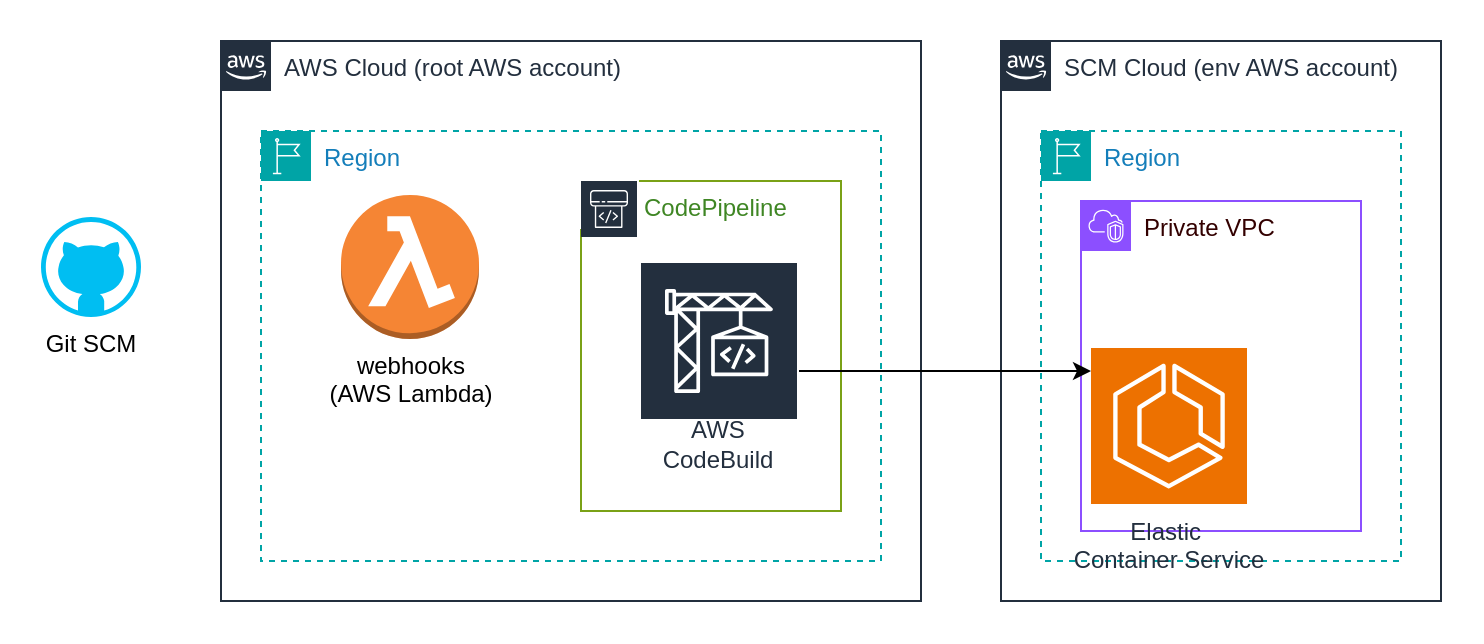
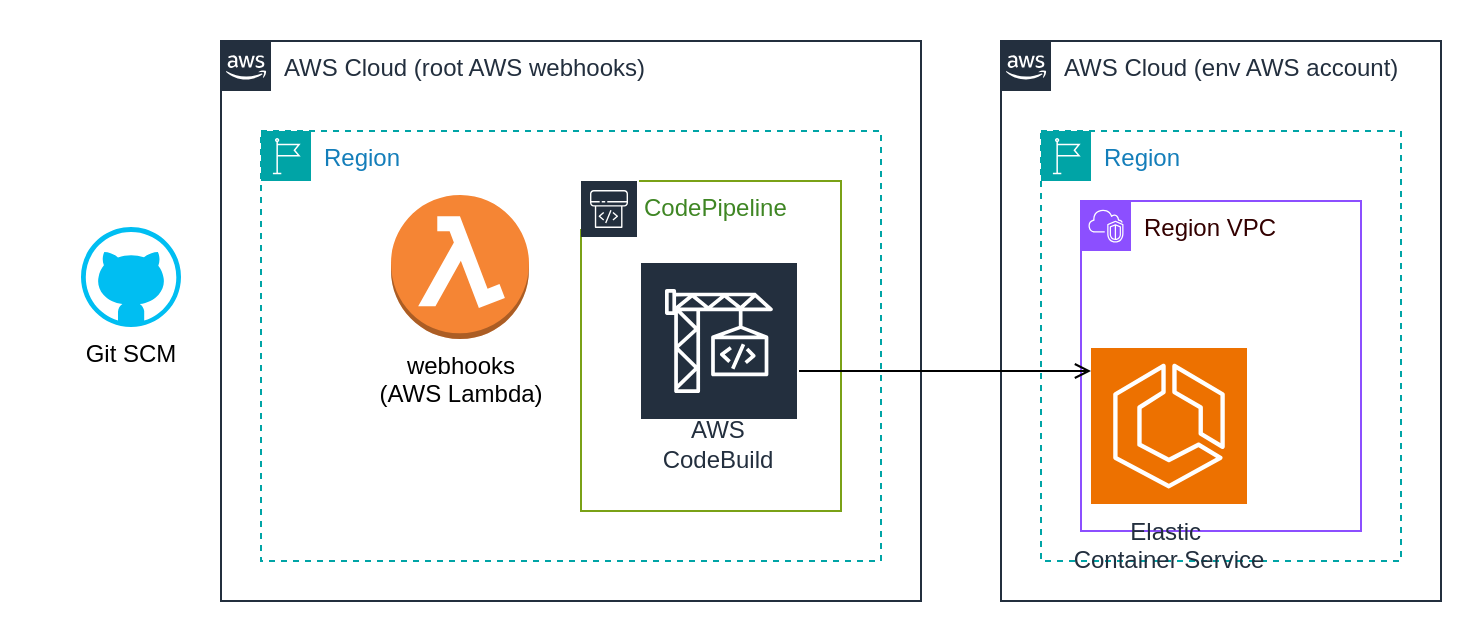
node "AWS Cloud (root AWS account)": label "AWS Cloud (root AWS account)" -> "AWS Cloud (root AWS webhooks)"
node "SCM Cloud (env AWS account)": label "SCM Cloud (env AWS account)" -> "AWS Cloud (env AWS account)"
node "Private VPC": label "Private VPC" -> "Region VPC"
node "Git SCM": moved (91, 267) -> (131, 277)
node "webhooks (AWS Lambda)": moved (410, 267) -> (460, 267)
edge "AWS CodeBuild" -> "Elastic Container Service": arrowhead classic -> open
